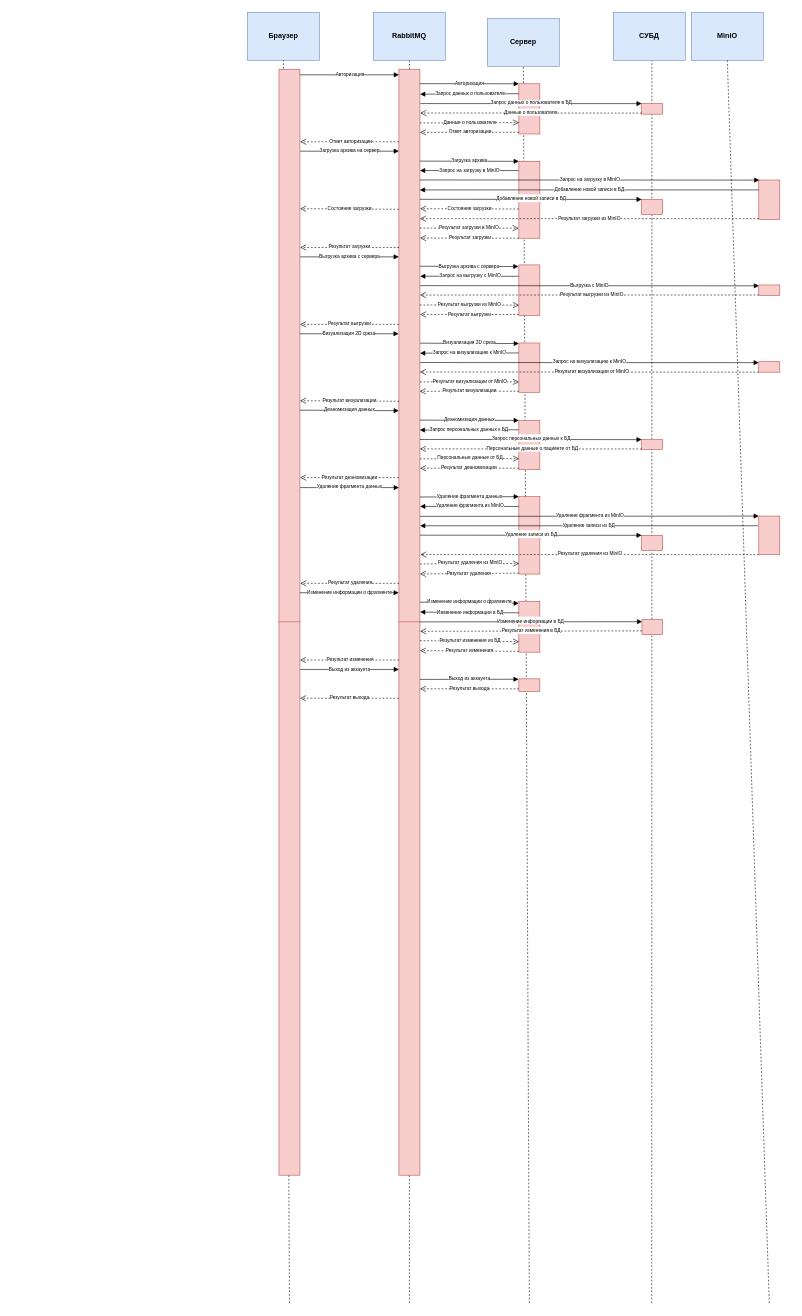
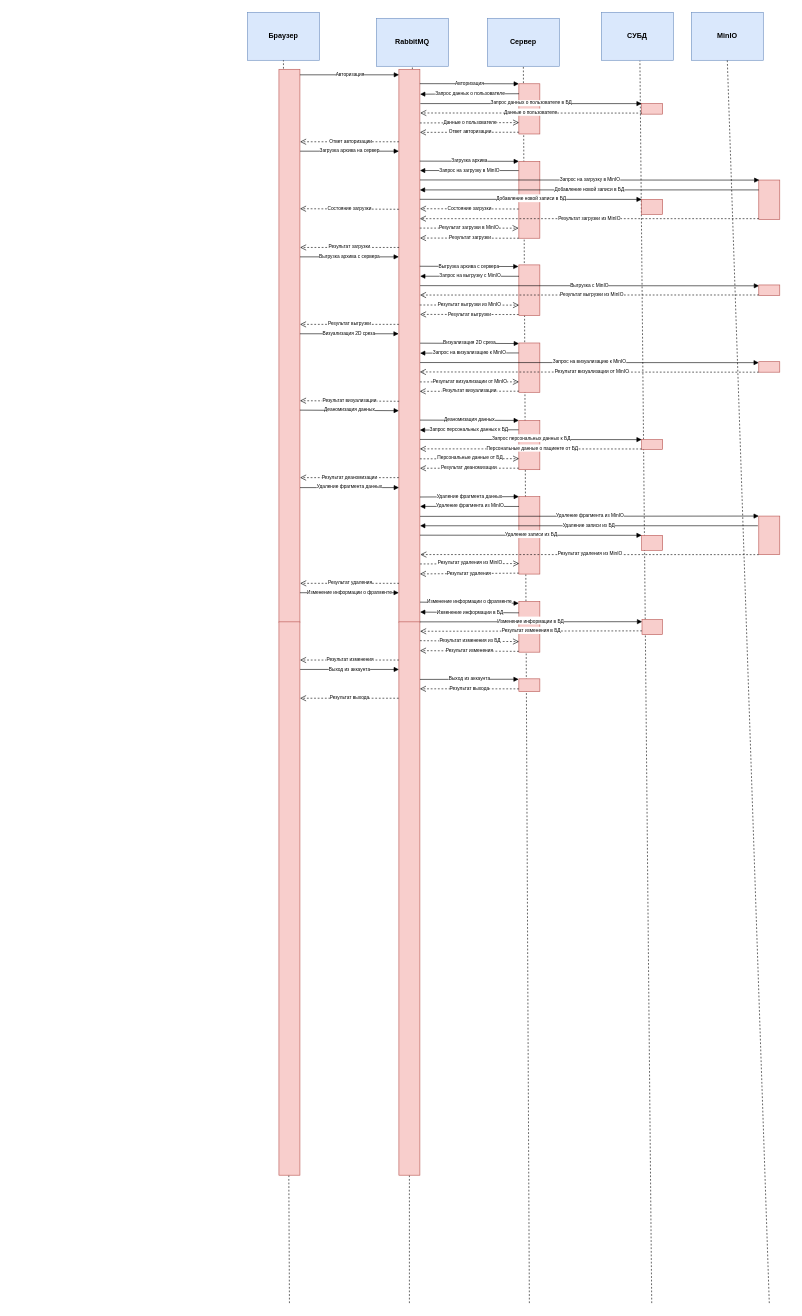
node "RabbitMQ": moved (410, 36) -> (413, 42)
node "СУБД": moved (650, 36) -> (638, 36)
